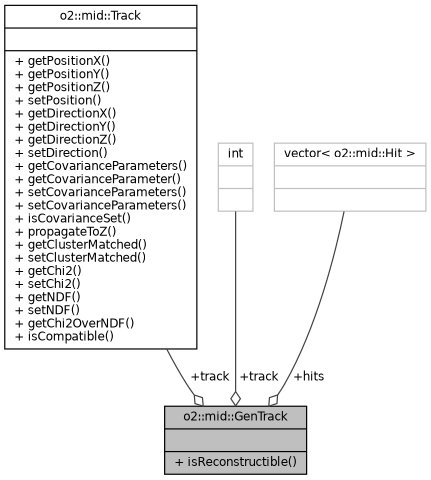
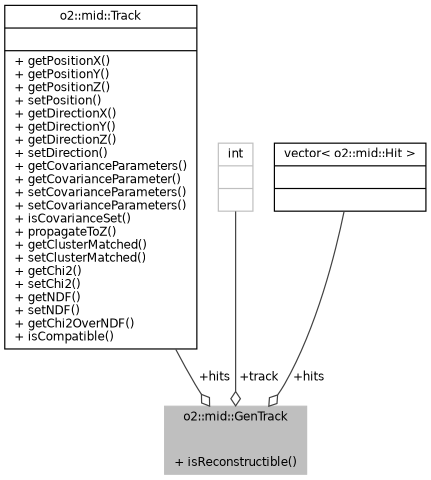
node "vector< o2::mid::Hit >": color grey75 -> black
edge "o2::mid::Track" -> "o2::mid::GenTrack": label " +track" -> " +hits"
node "o2::mid::GenTrack": color black -> grey75
